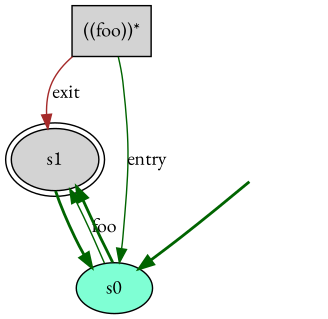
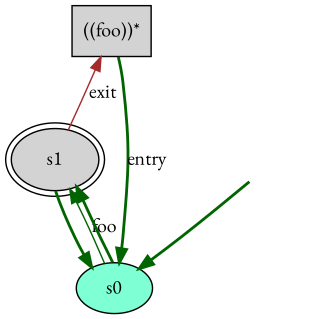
edge "((foo))*" -> "s1": reversed
edge "((foo))*" -> "s0": style solid -> bold
